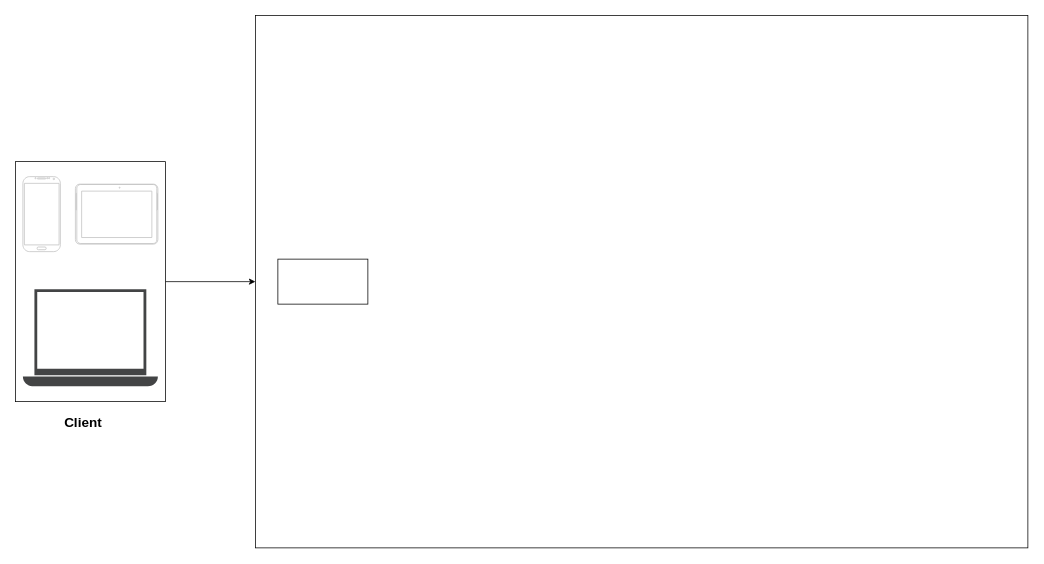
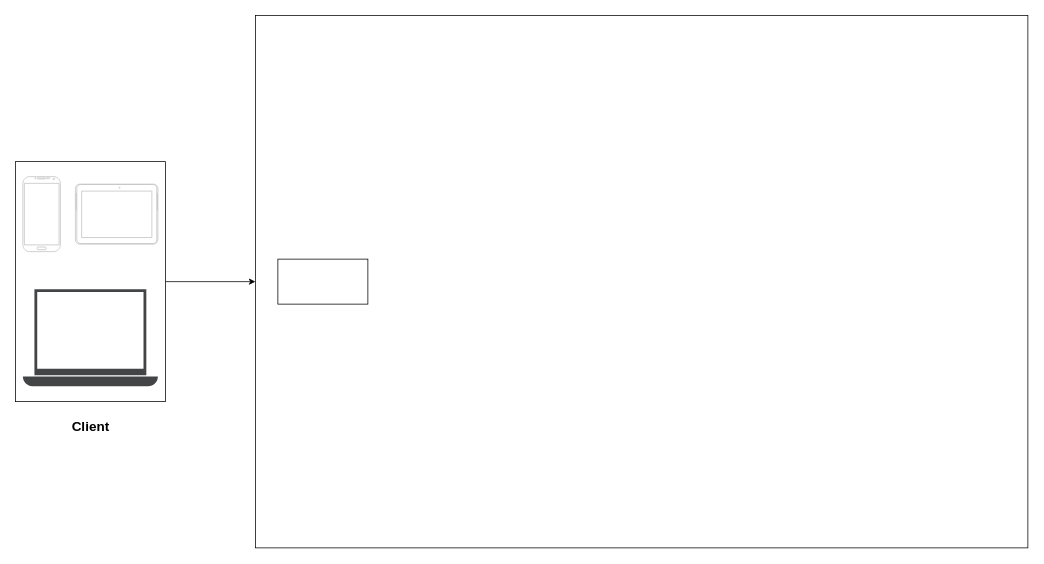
node "Client": moved (83, 423) -> (90, 426)
